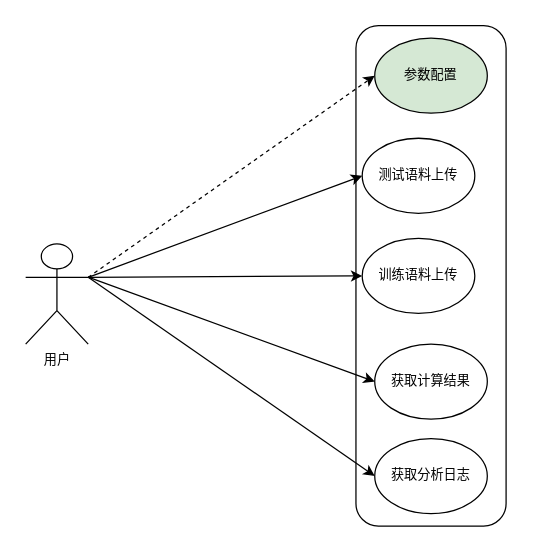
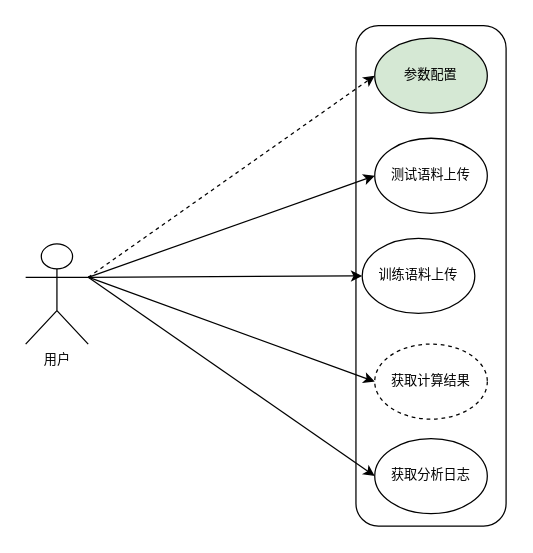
node "测试语料上传": moved (418, 176) -> (431, 176)
node "获取计算结果": style solid -> dashed
